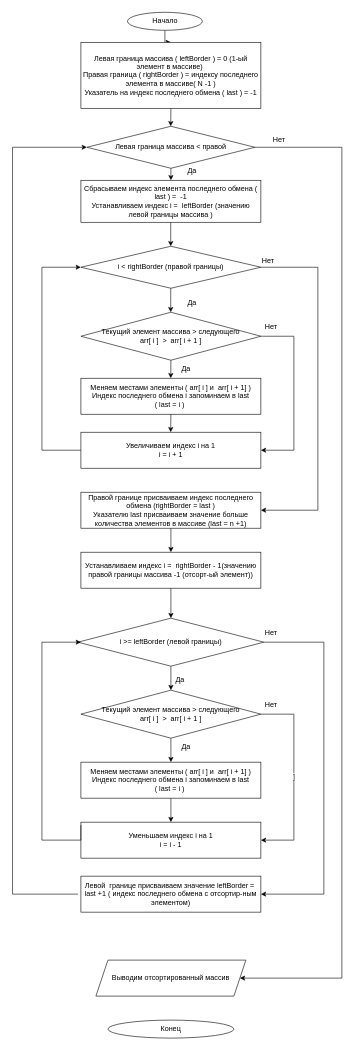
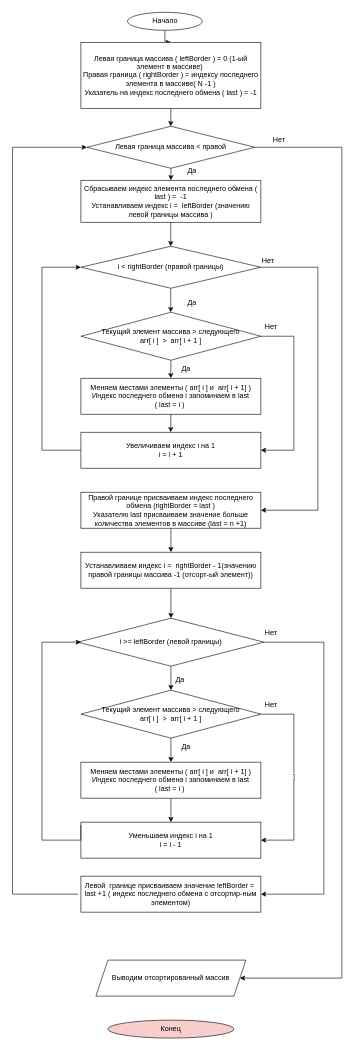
node "Конец": fillcolor #ffffff -> #f8cecc
